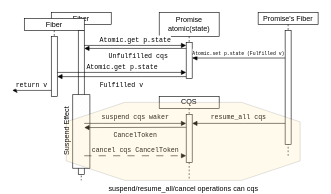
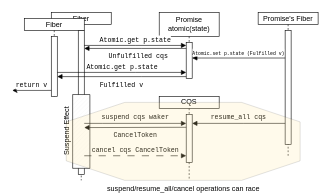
node "suspend/resume_all/cancel operations can cqs": label "suspend/resume_all/cancel operations can cqs" -> "suspend/resume_all/cancel operations can race"
